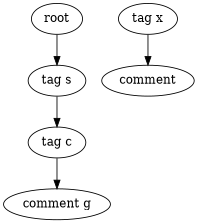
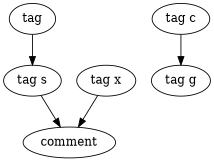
node "root": label "root" -> "tag"
edge "tag s" -> "tag c": now "tag s" -> "comment"
node "comment g": label "comment g" -> "tag g"
